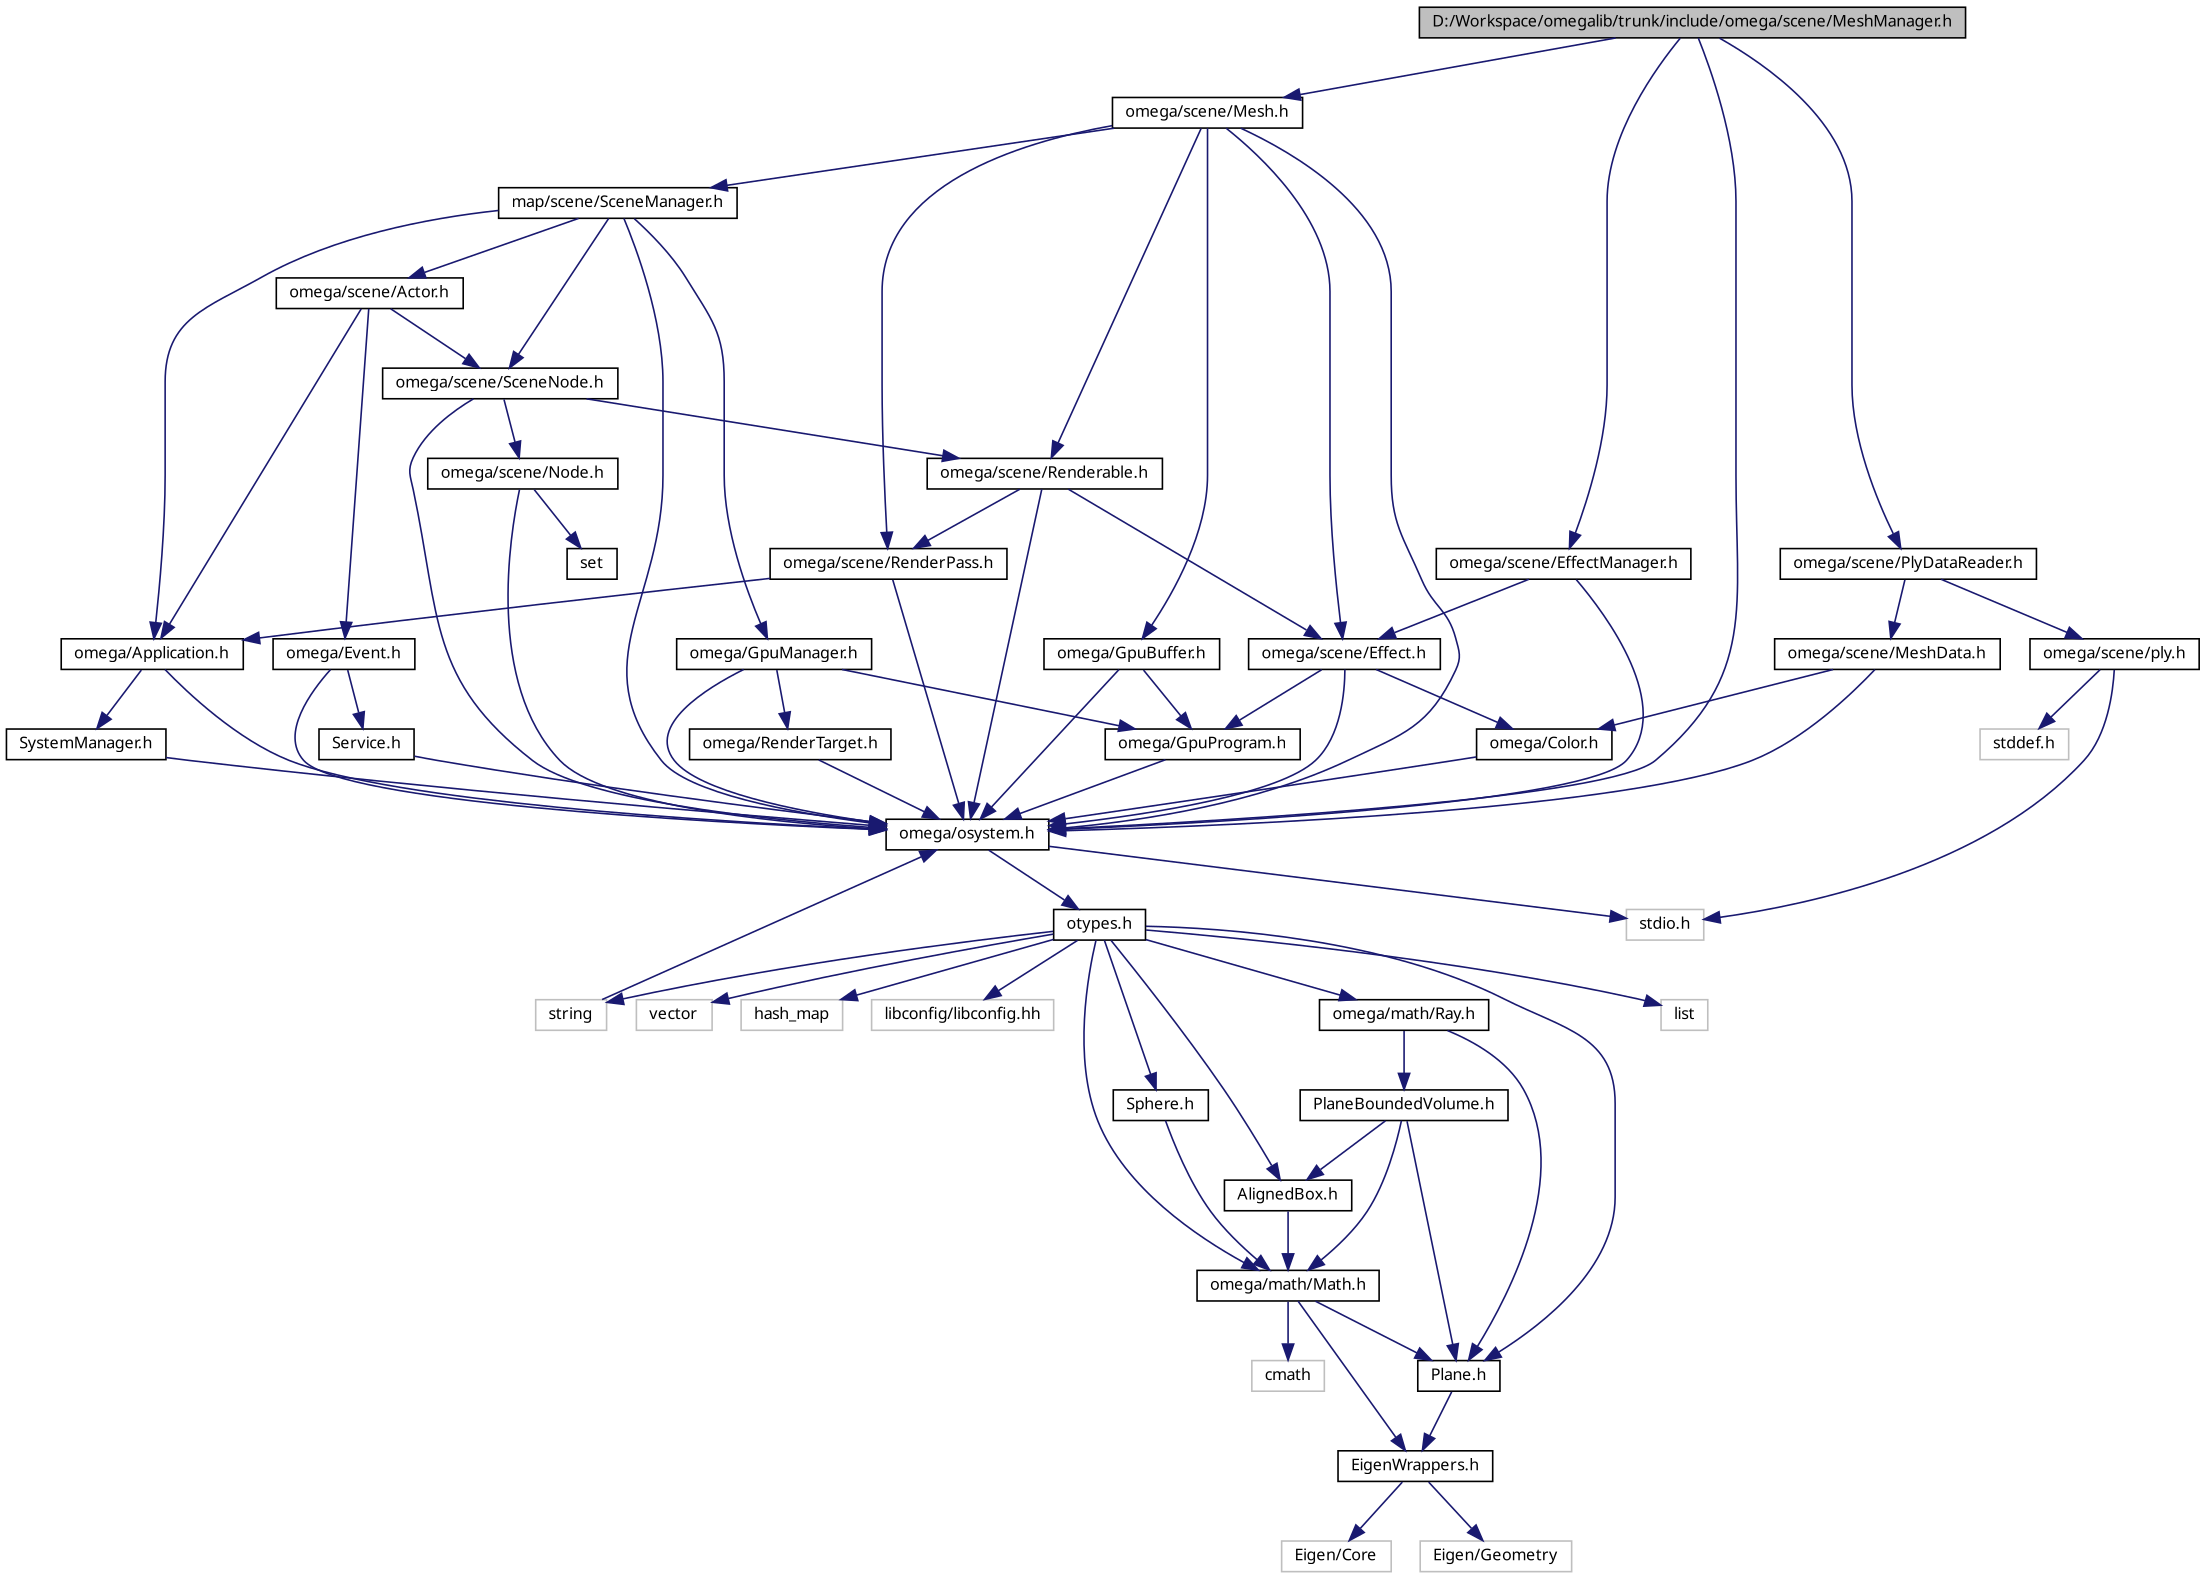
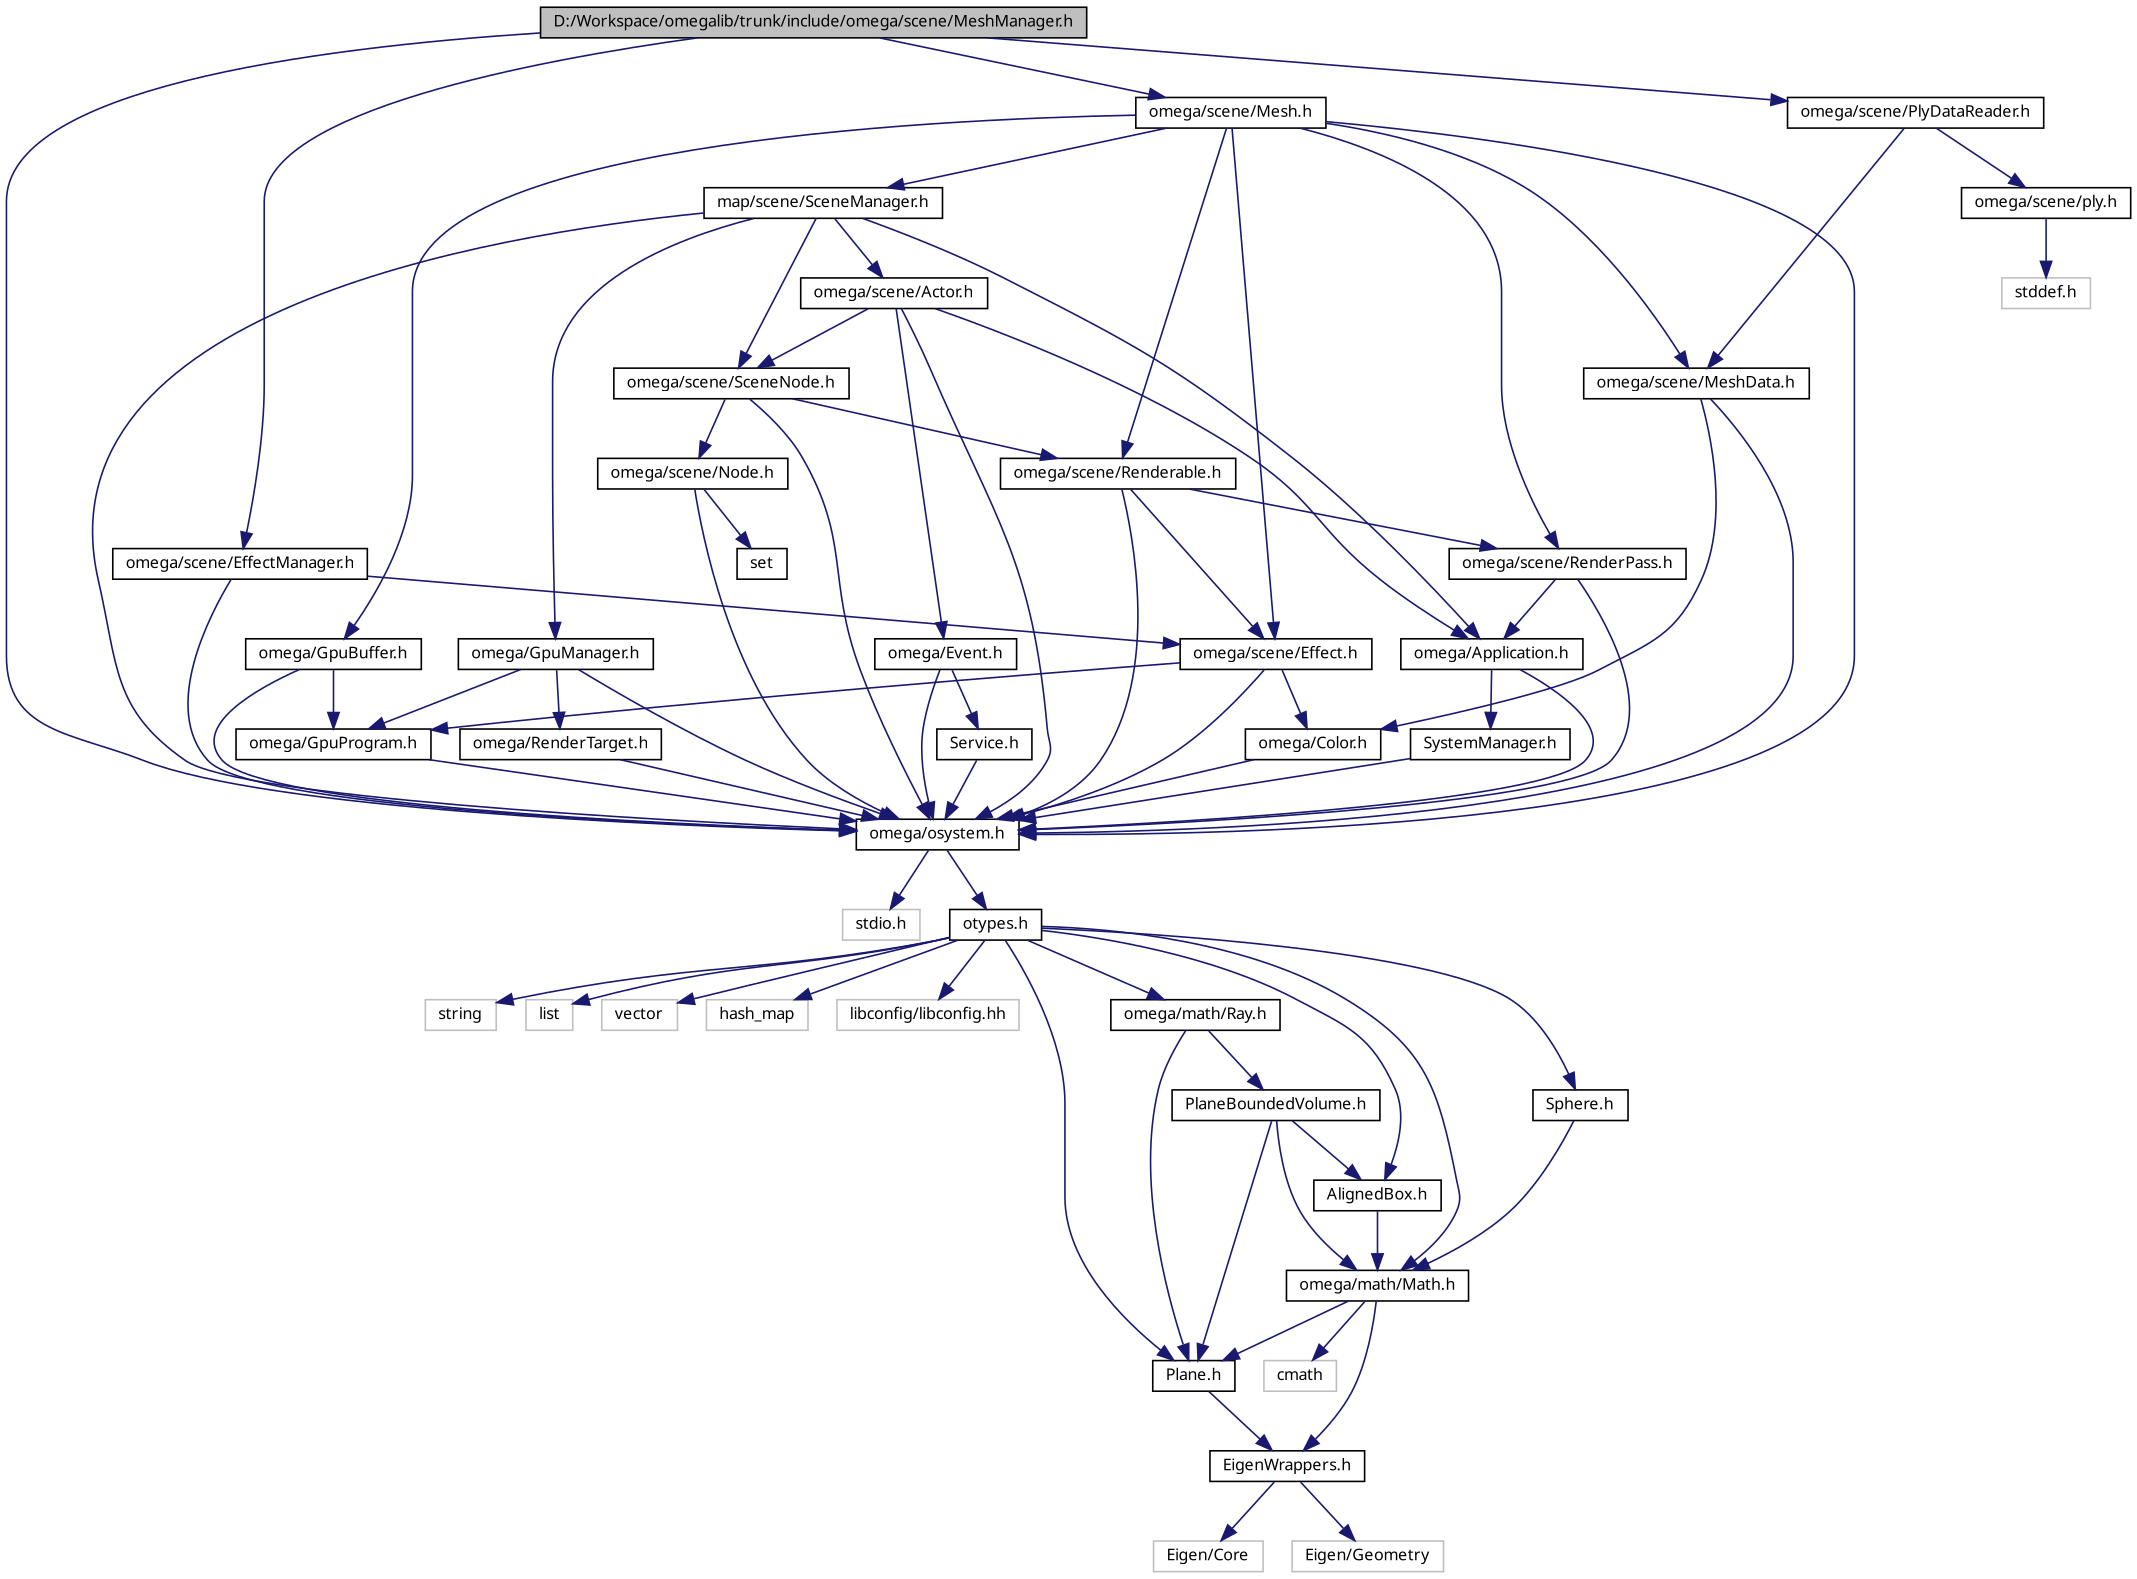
edge "omega/scene/Mesh.h" -> "omega/scene/MeshData.h": added
edge "omega/scene/ply.h" -> "stdio.h": removed
edge "string" -> "omega/osystem.h": now "omega/scene/Actor.h" -> "omega/osystem.h"
